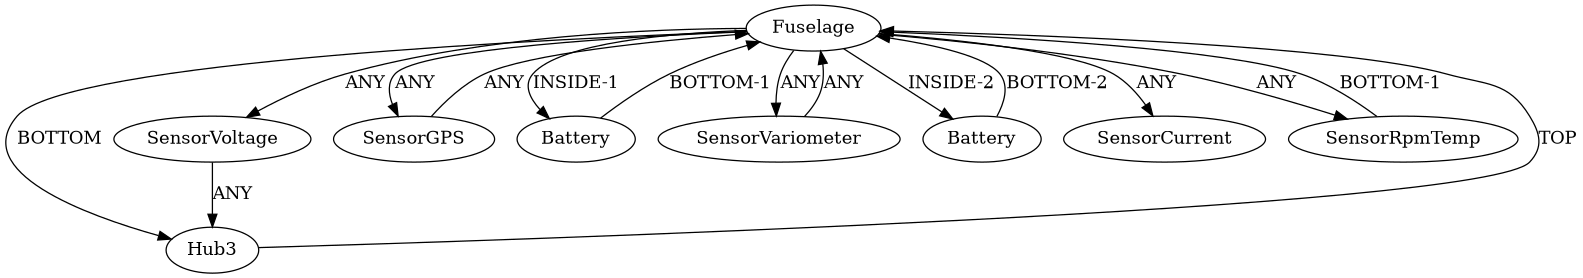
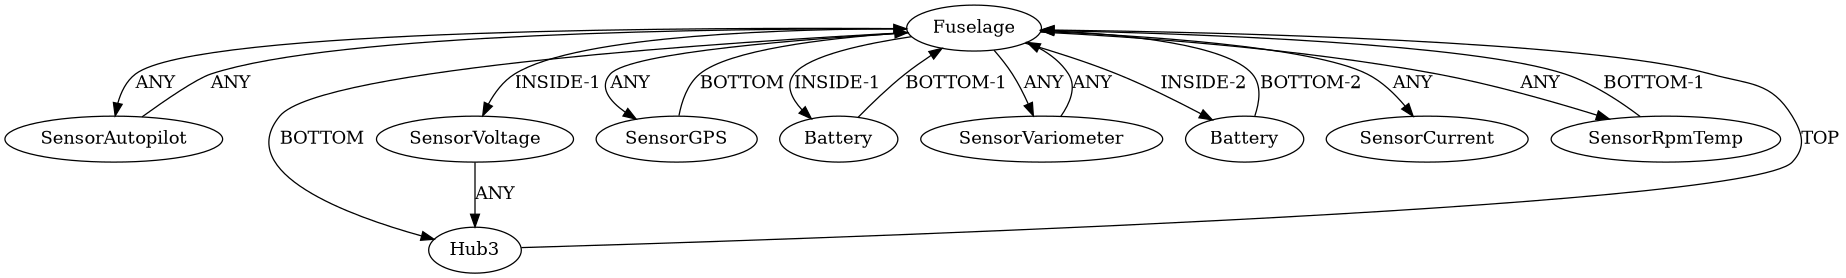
edge "Fuselage" -> "SensorVoltage": label "ANY" -> "INSIDE-1"
edge "SensorGPS" -> "Fuselage": label "ANY" -> "BOTTOM"
node "SensorAutopilot": added
